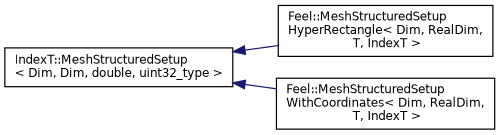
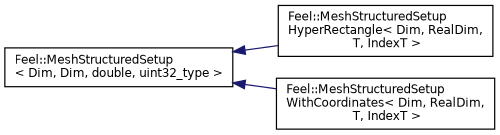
node "IndexT::MeshStructuredSetup < Dim, Dim, double, uint32_type >": label "IndexT::MeshStructuredSetup < Dim, Dim, double, uint32_type >" -> "Feel::MeshStructuredSetup < Dim, Dim, double, uint32_type >"
